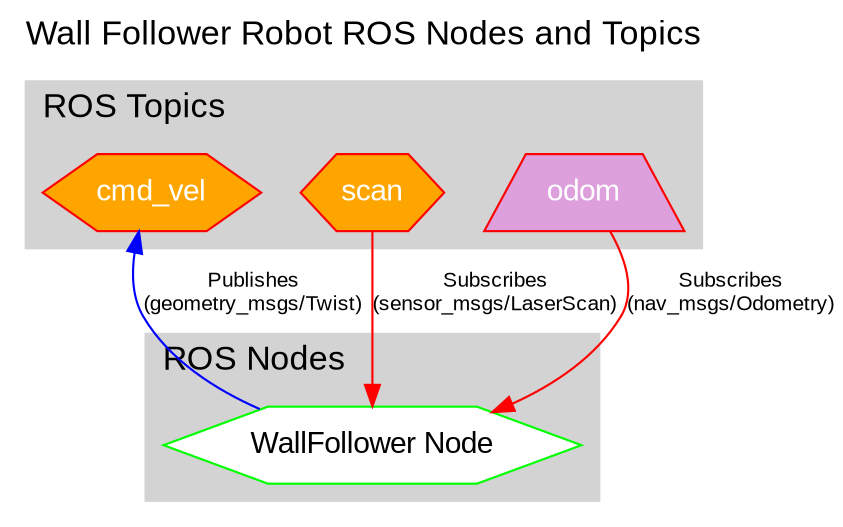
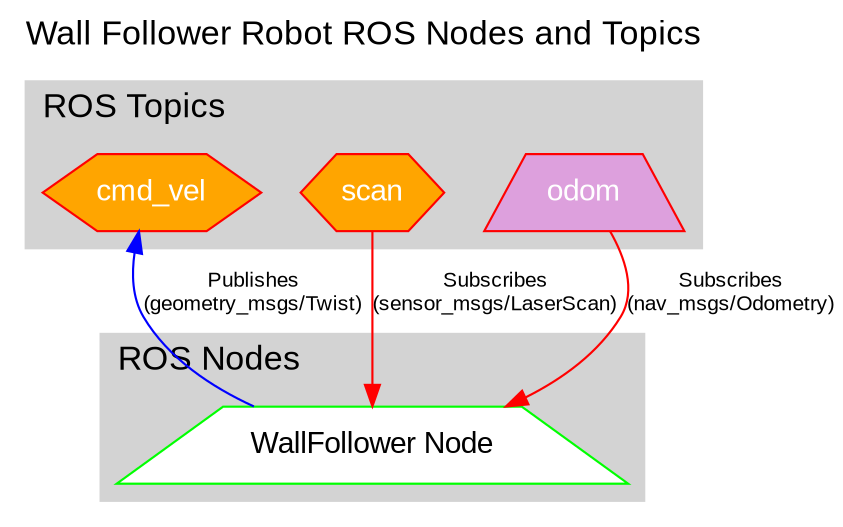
node "WallFollower Node": shape hexagon -> trapezium
